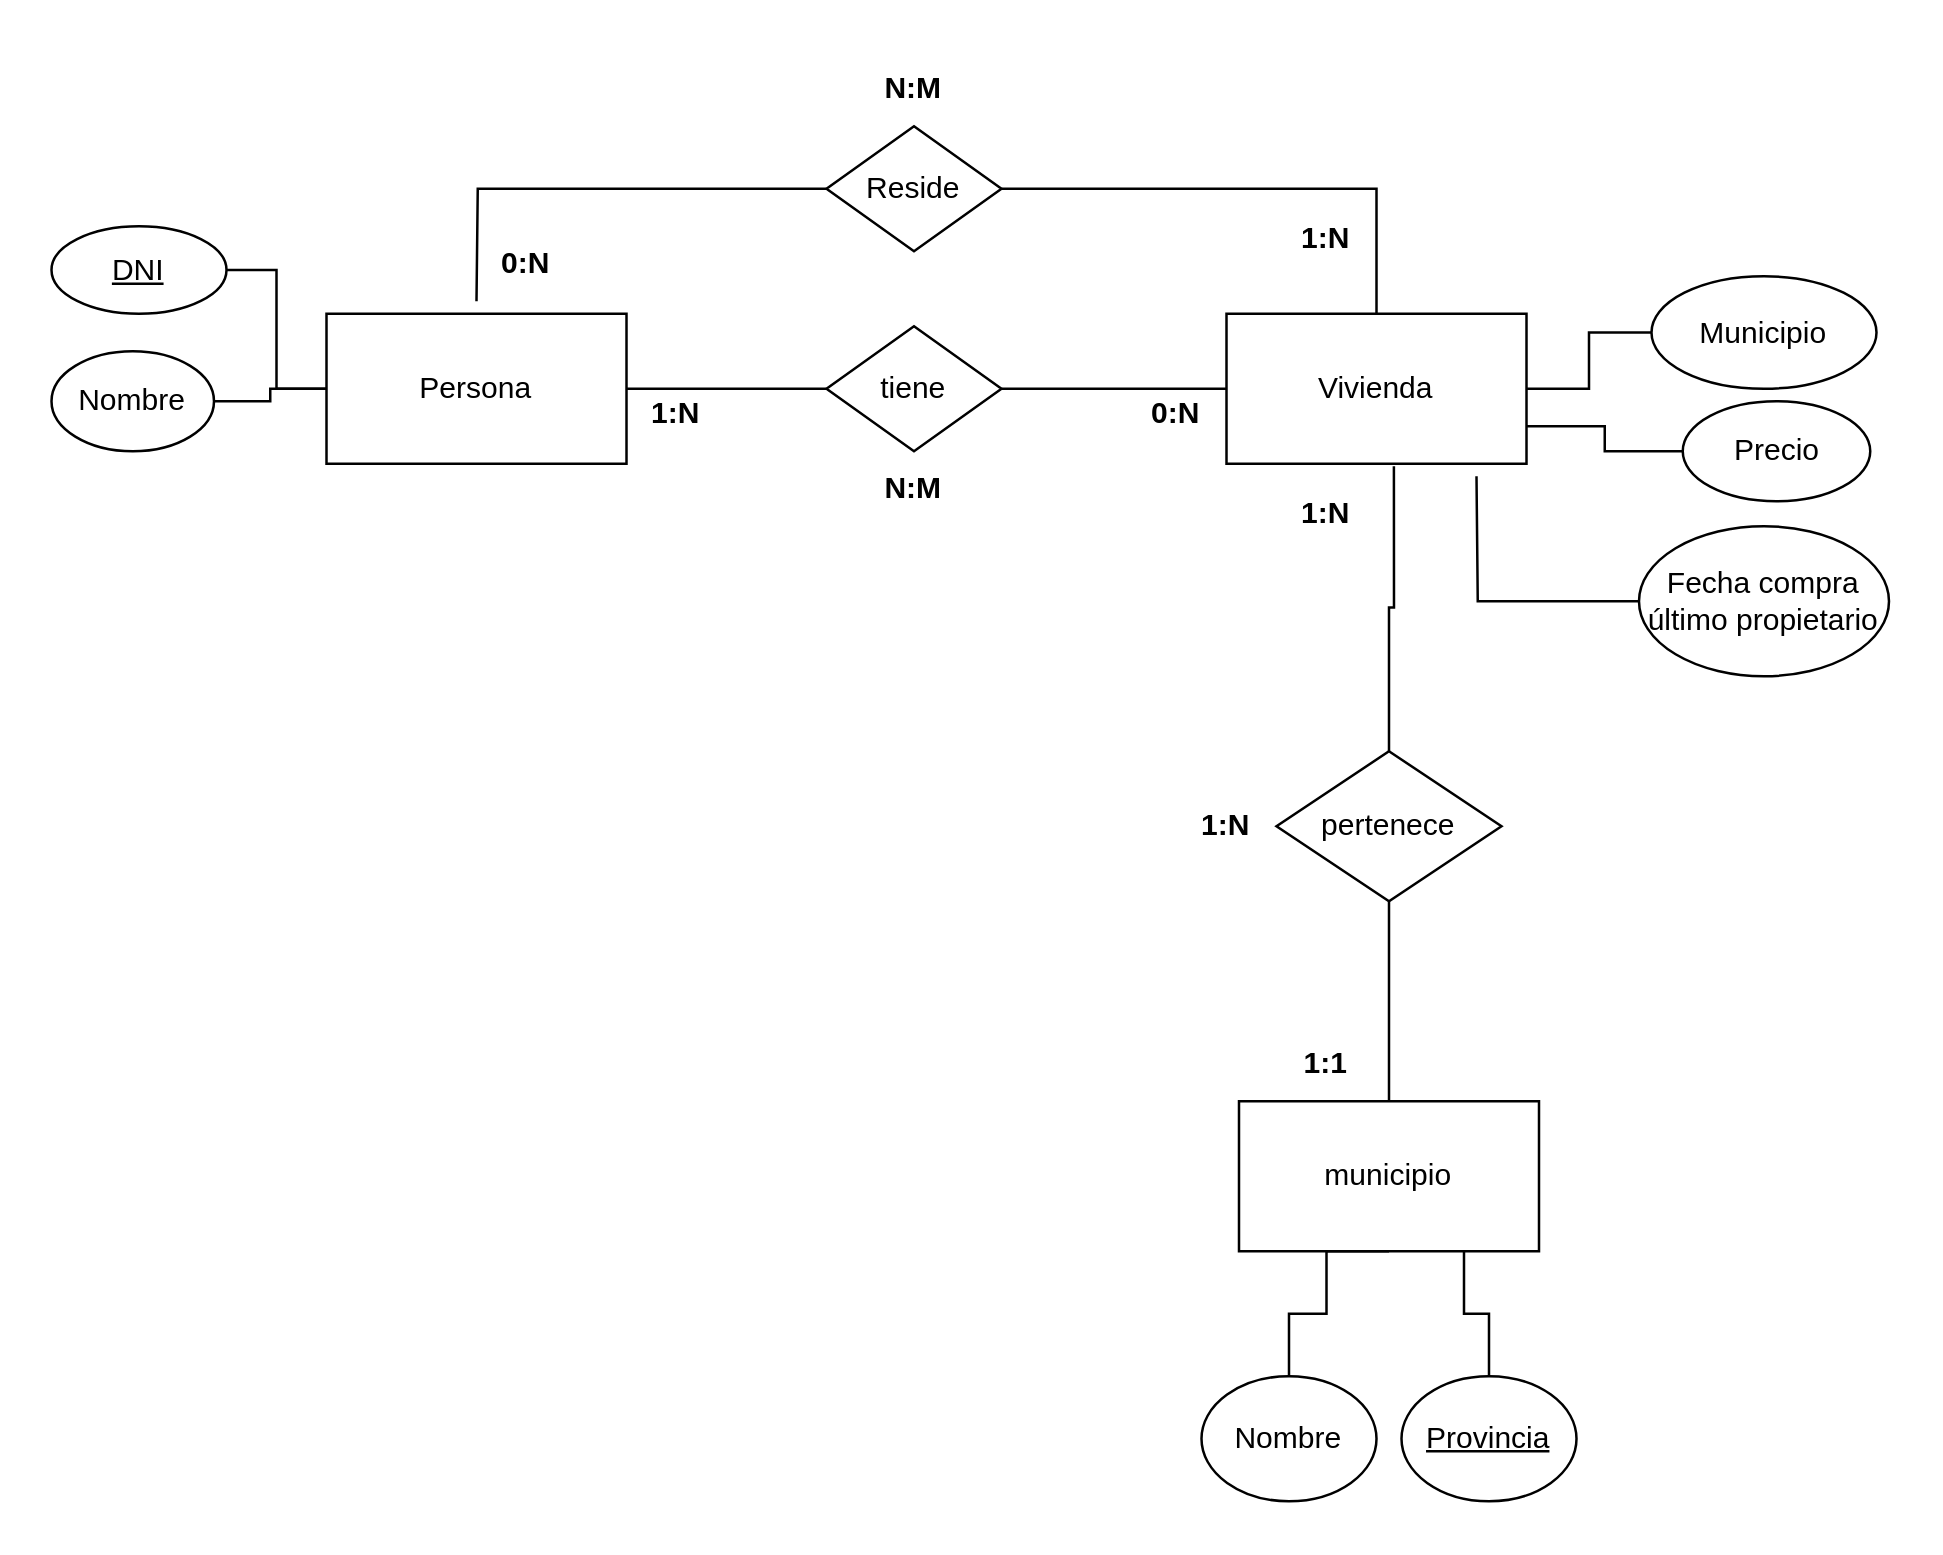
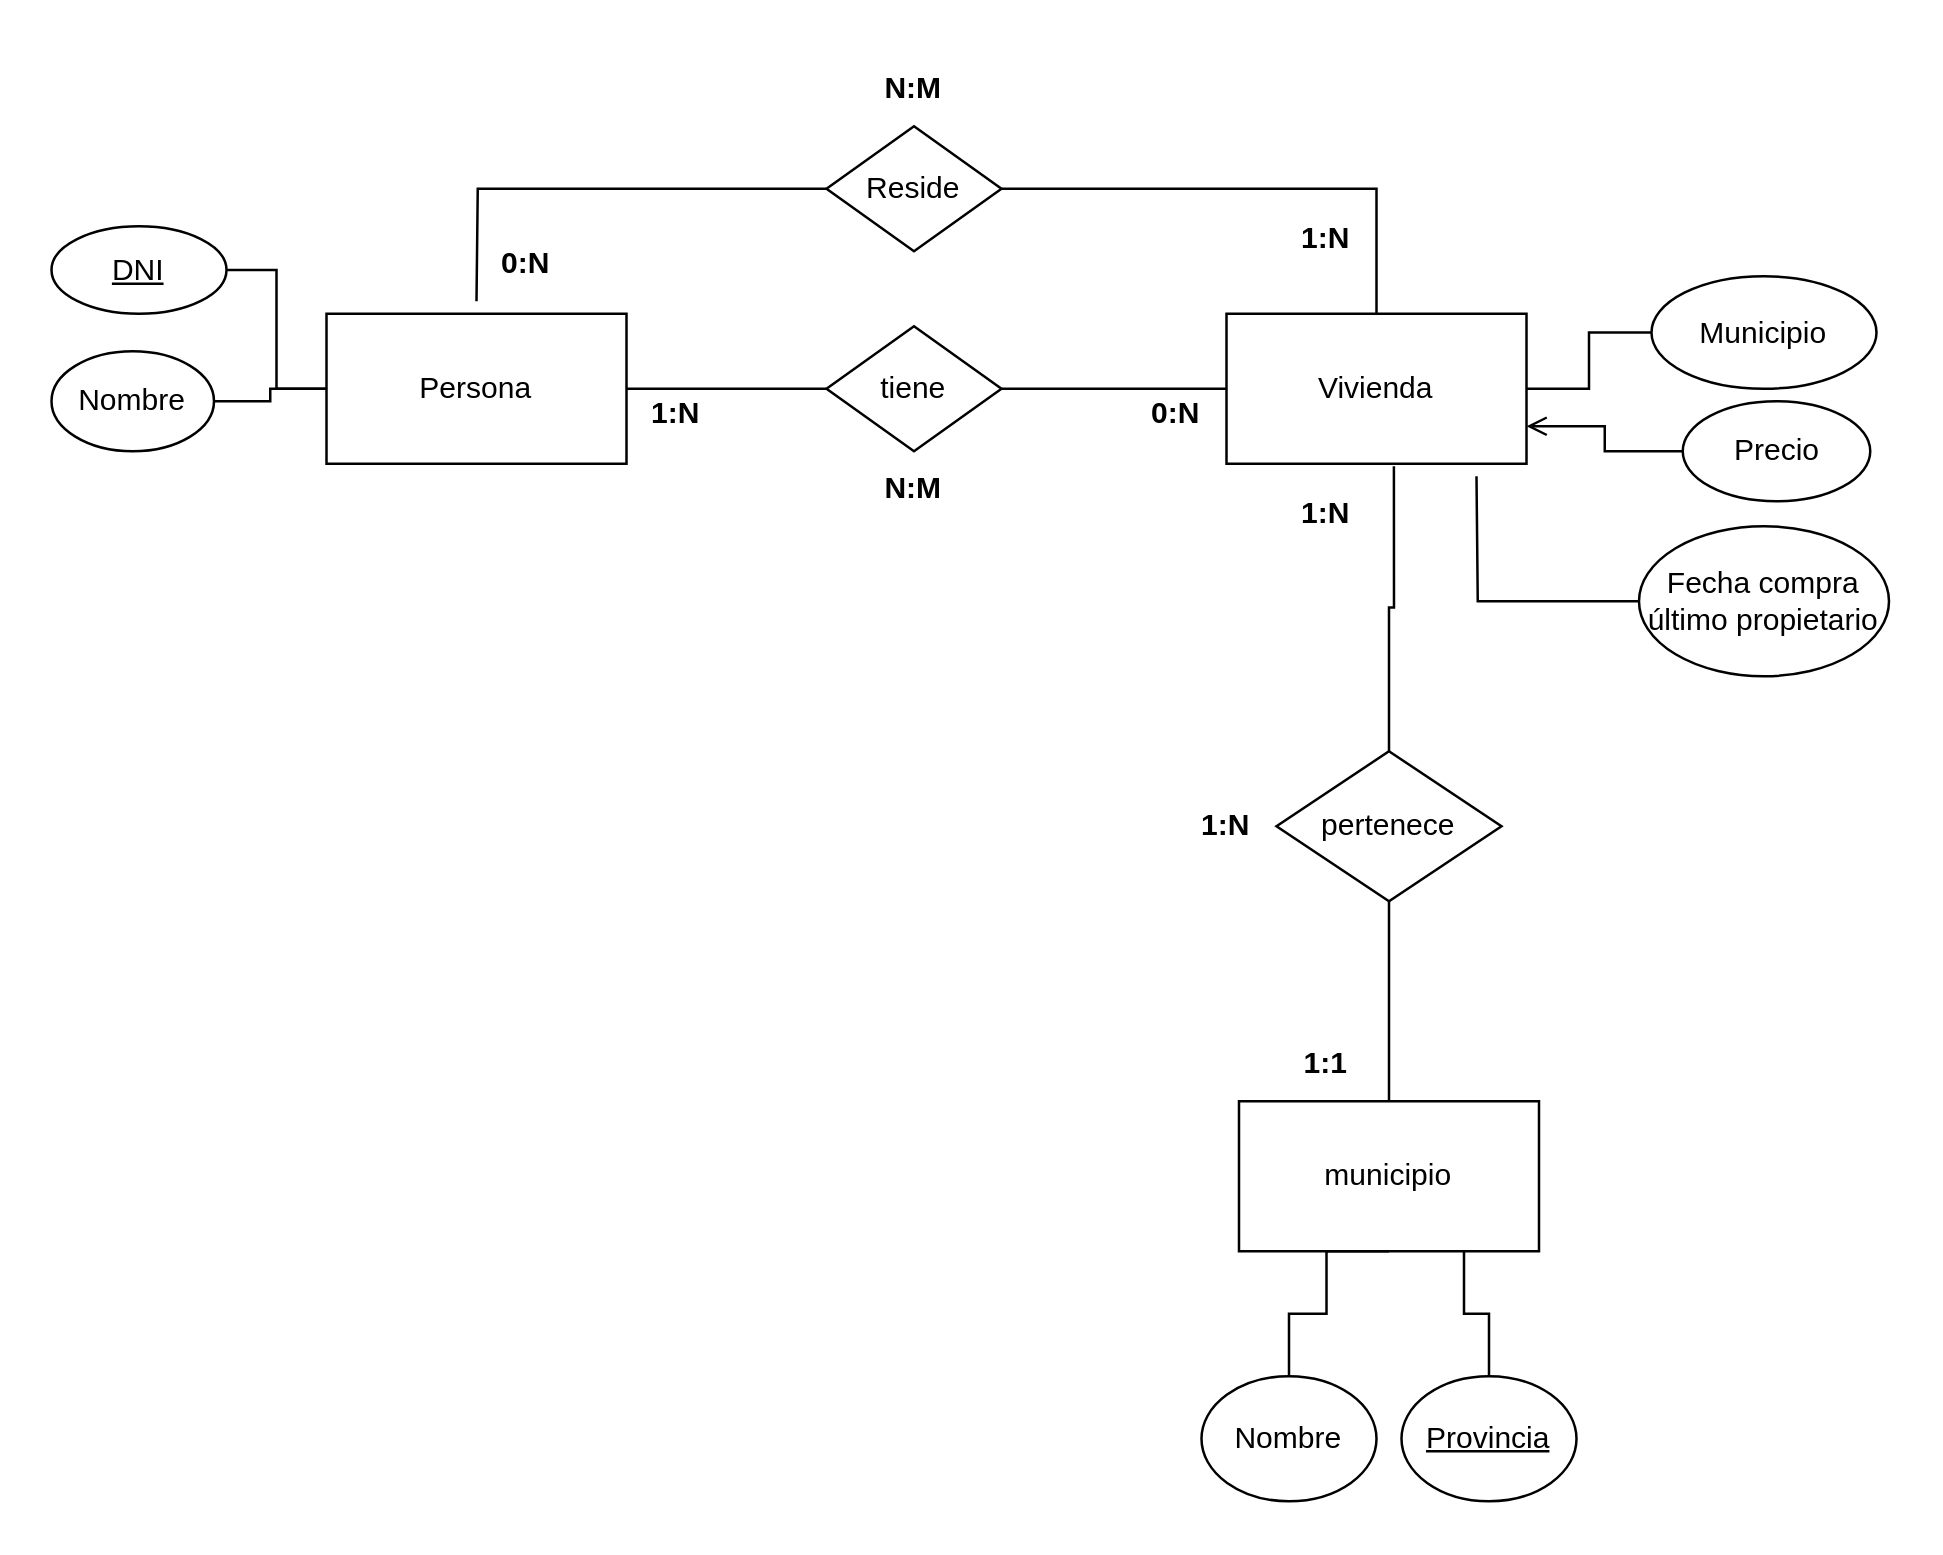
edge "Vivienda" -- "Precio": arrowhead none -> open
